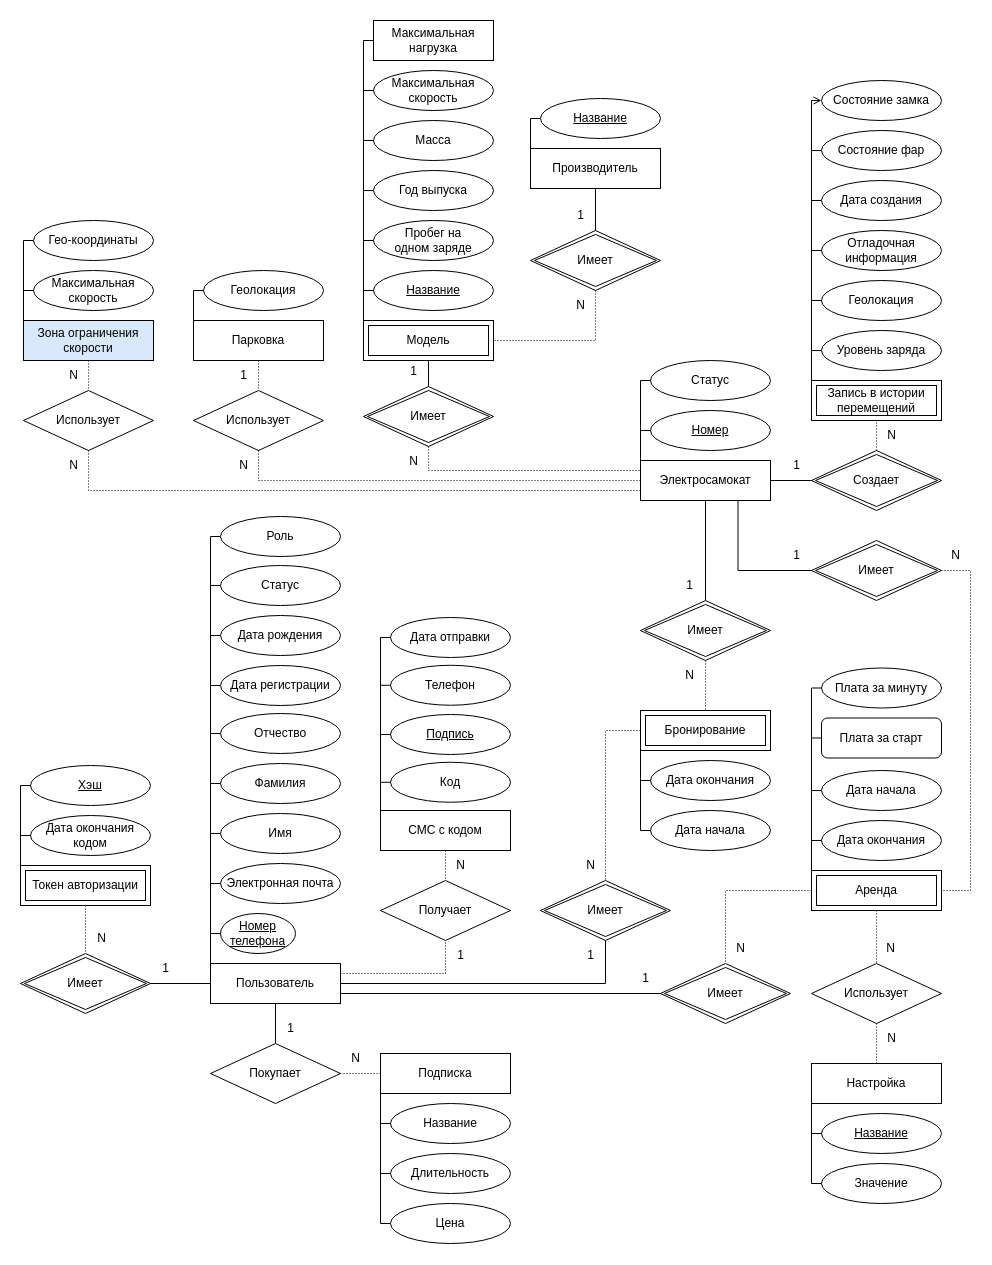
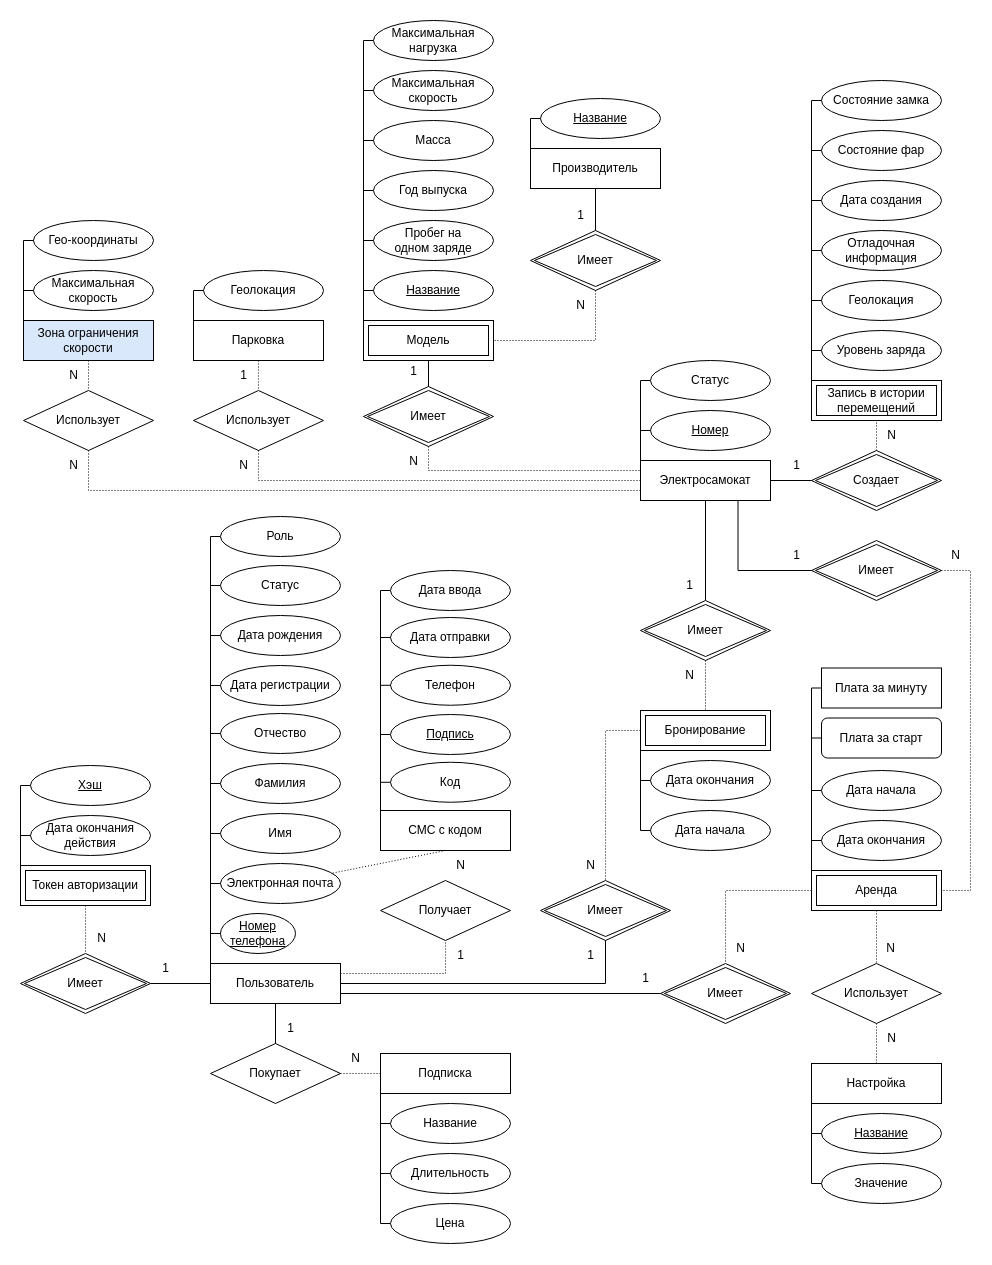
node "Максимальная нагрузка": shape rectangle -> ellipse
edge "Запись в истории перемещений" -> "Состояние замка": arrowhead open -> none
node "Дата ввода": added
edge "Дата ввода" -- "СМС с кодом": added
node "Плата за минуту": shape ellipse -> rectangle
node "Дата окончания кодом": label "Дата окончания кодом" -> "Дата окончания действия"
edge "СМС с кодом" -- "Получает": now "СМС с кодом" -- "Электронная почта"
